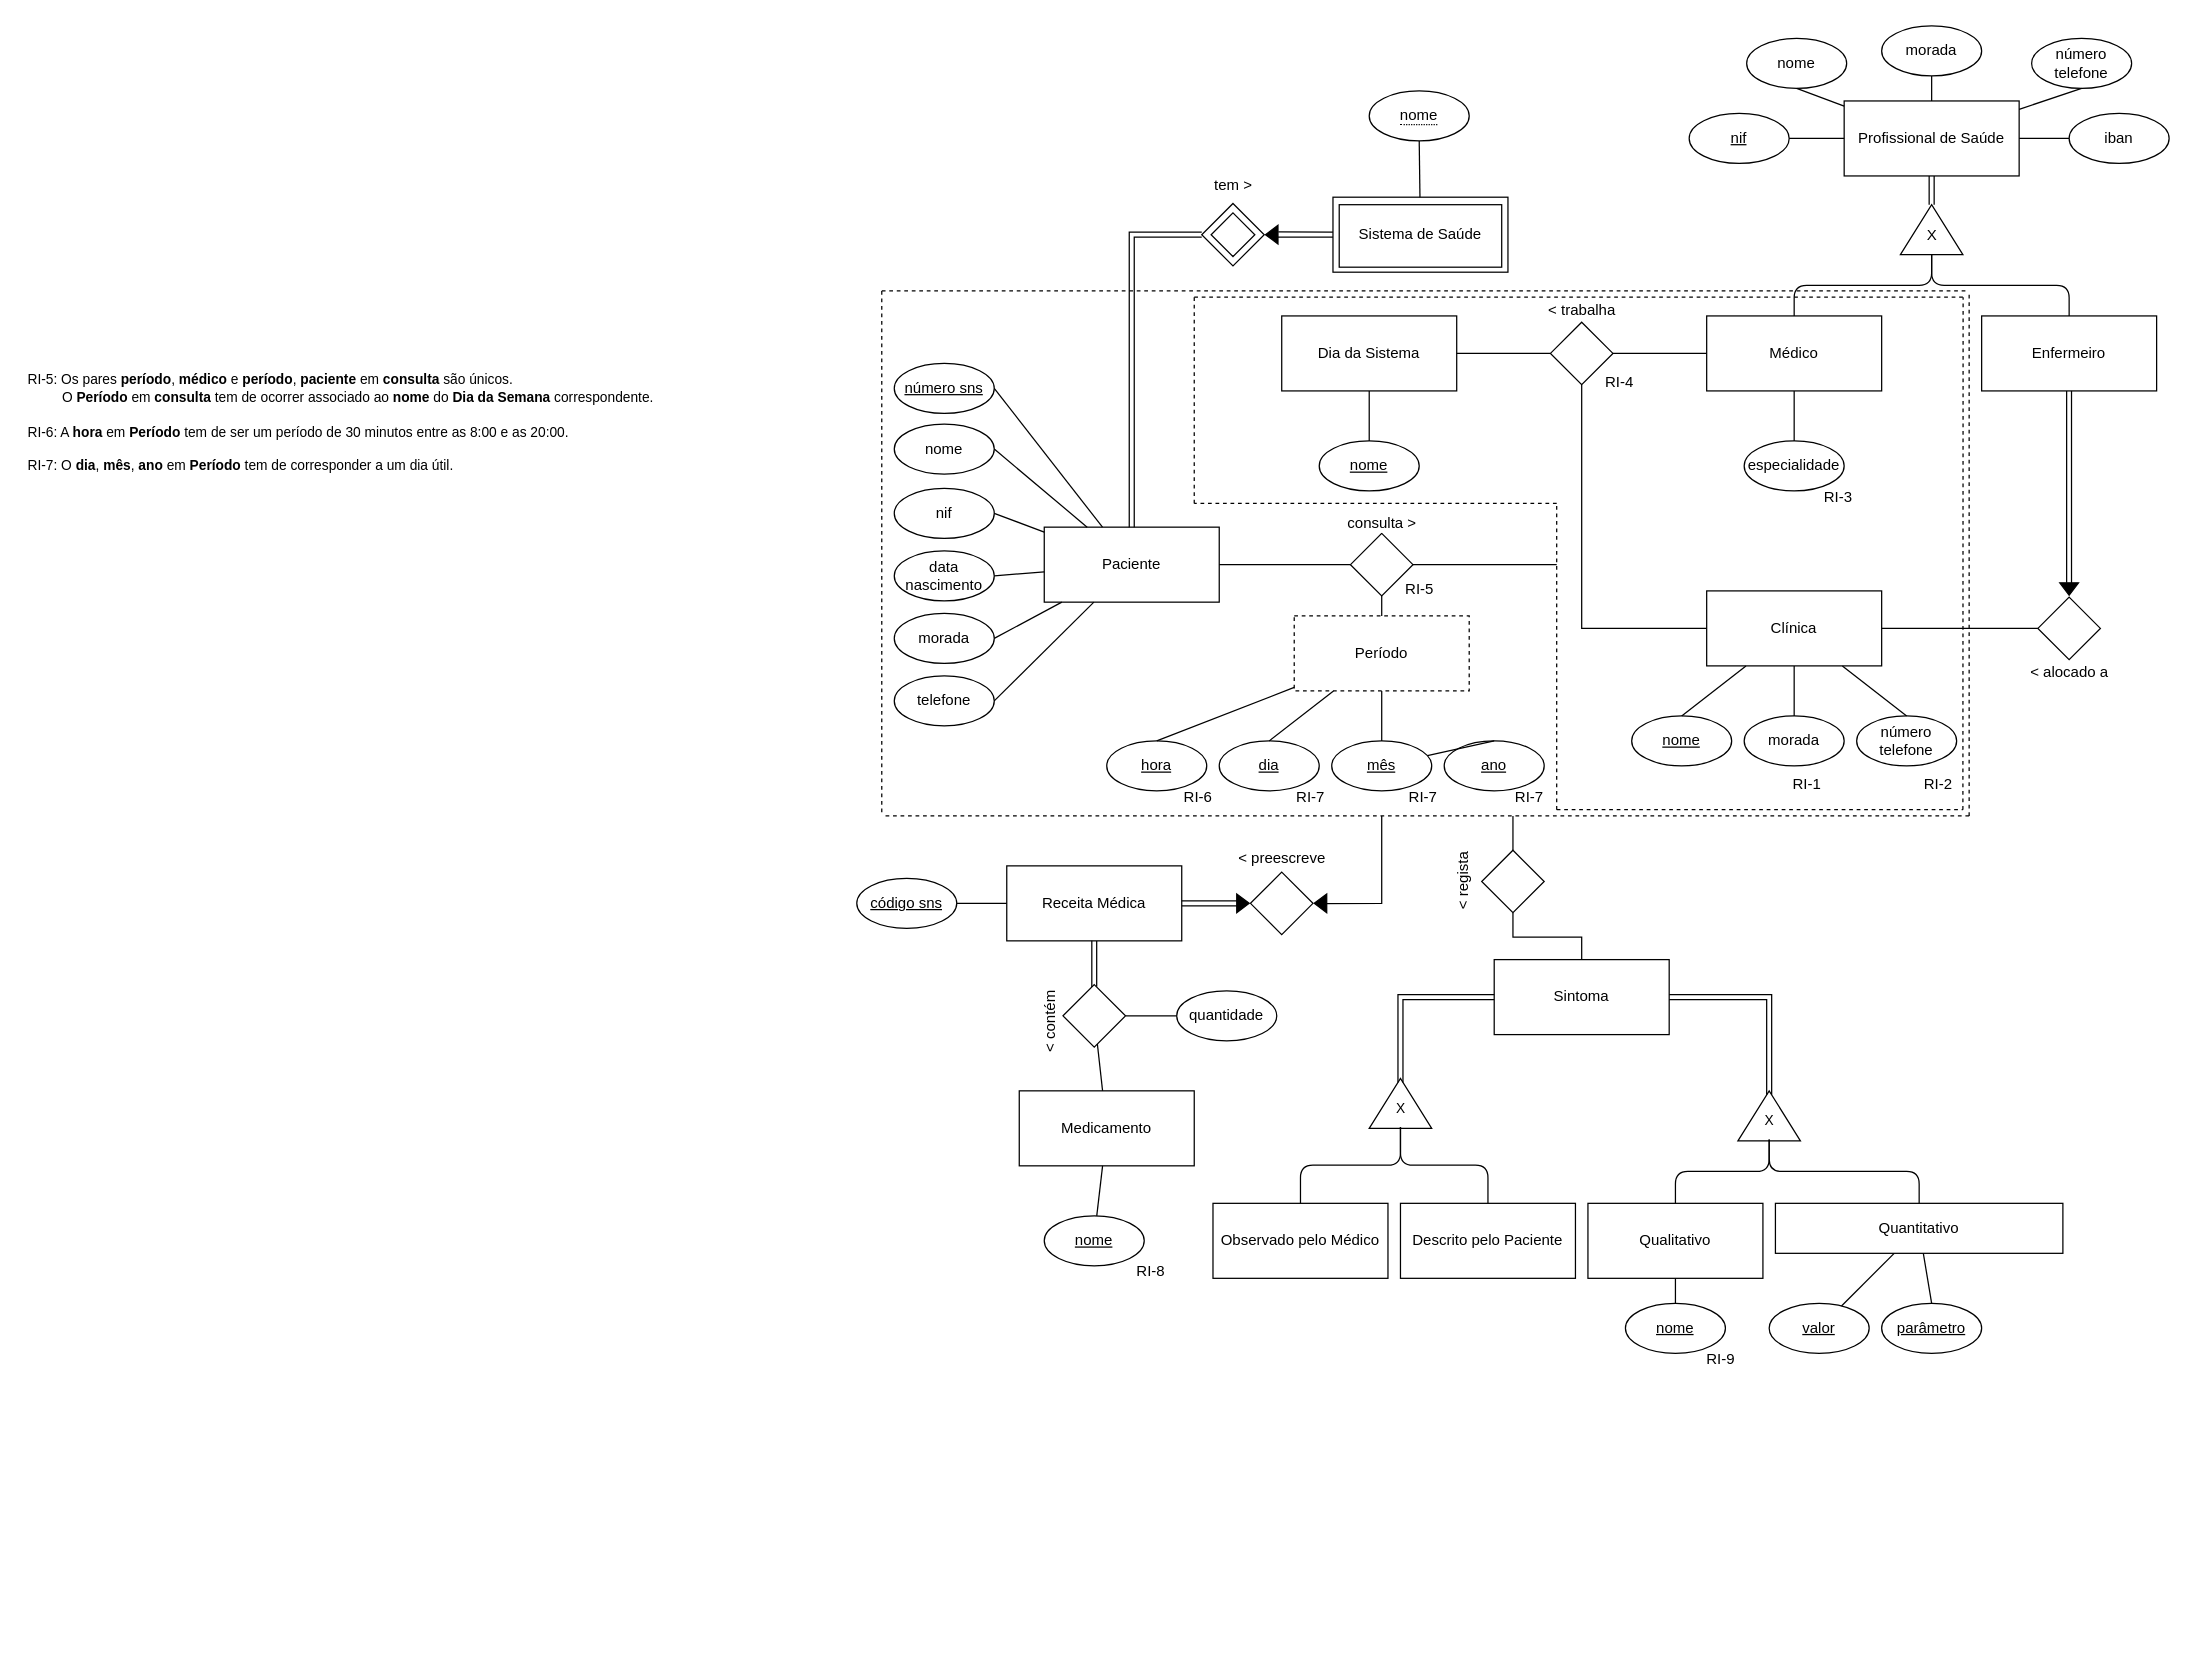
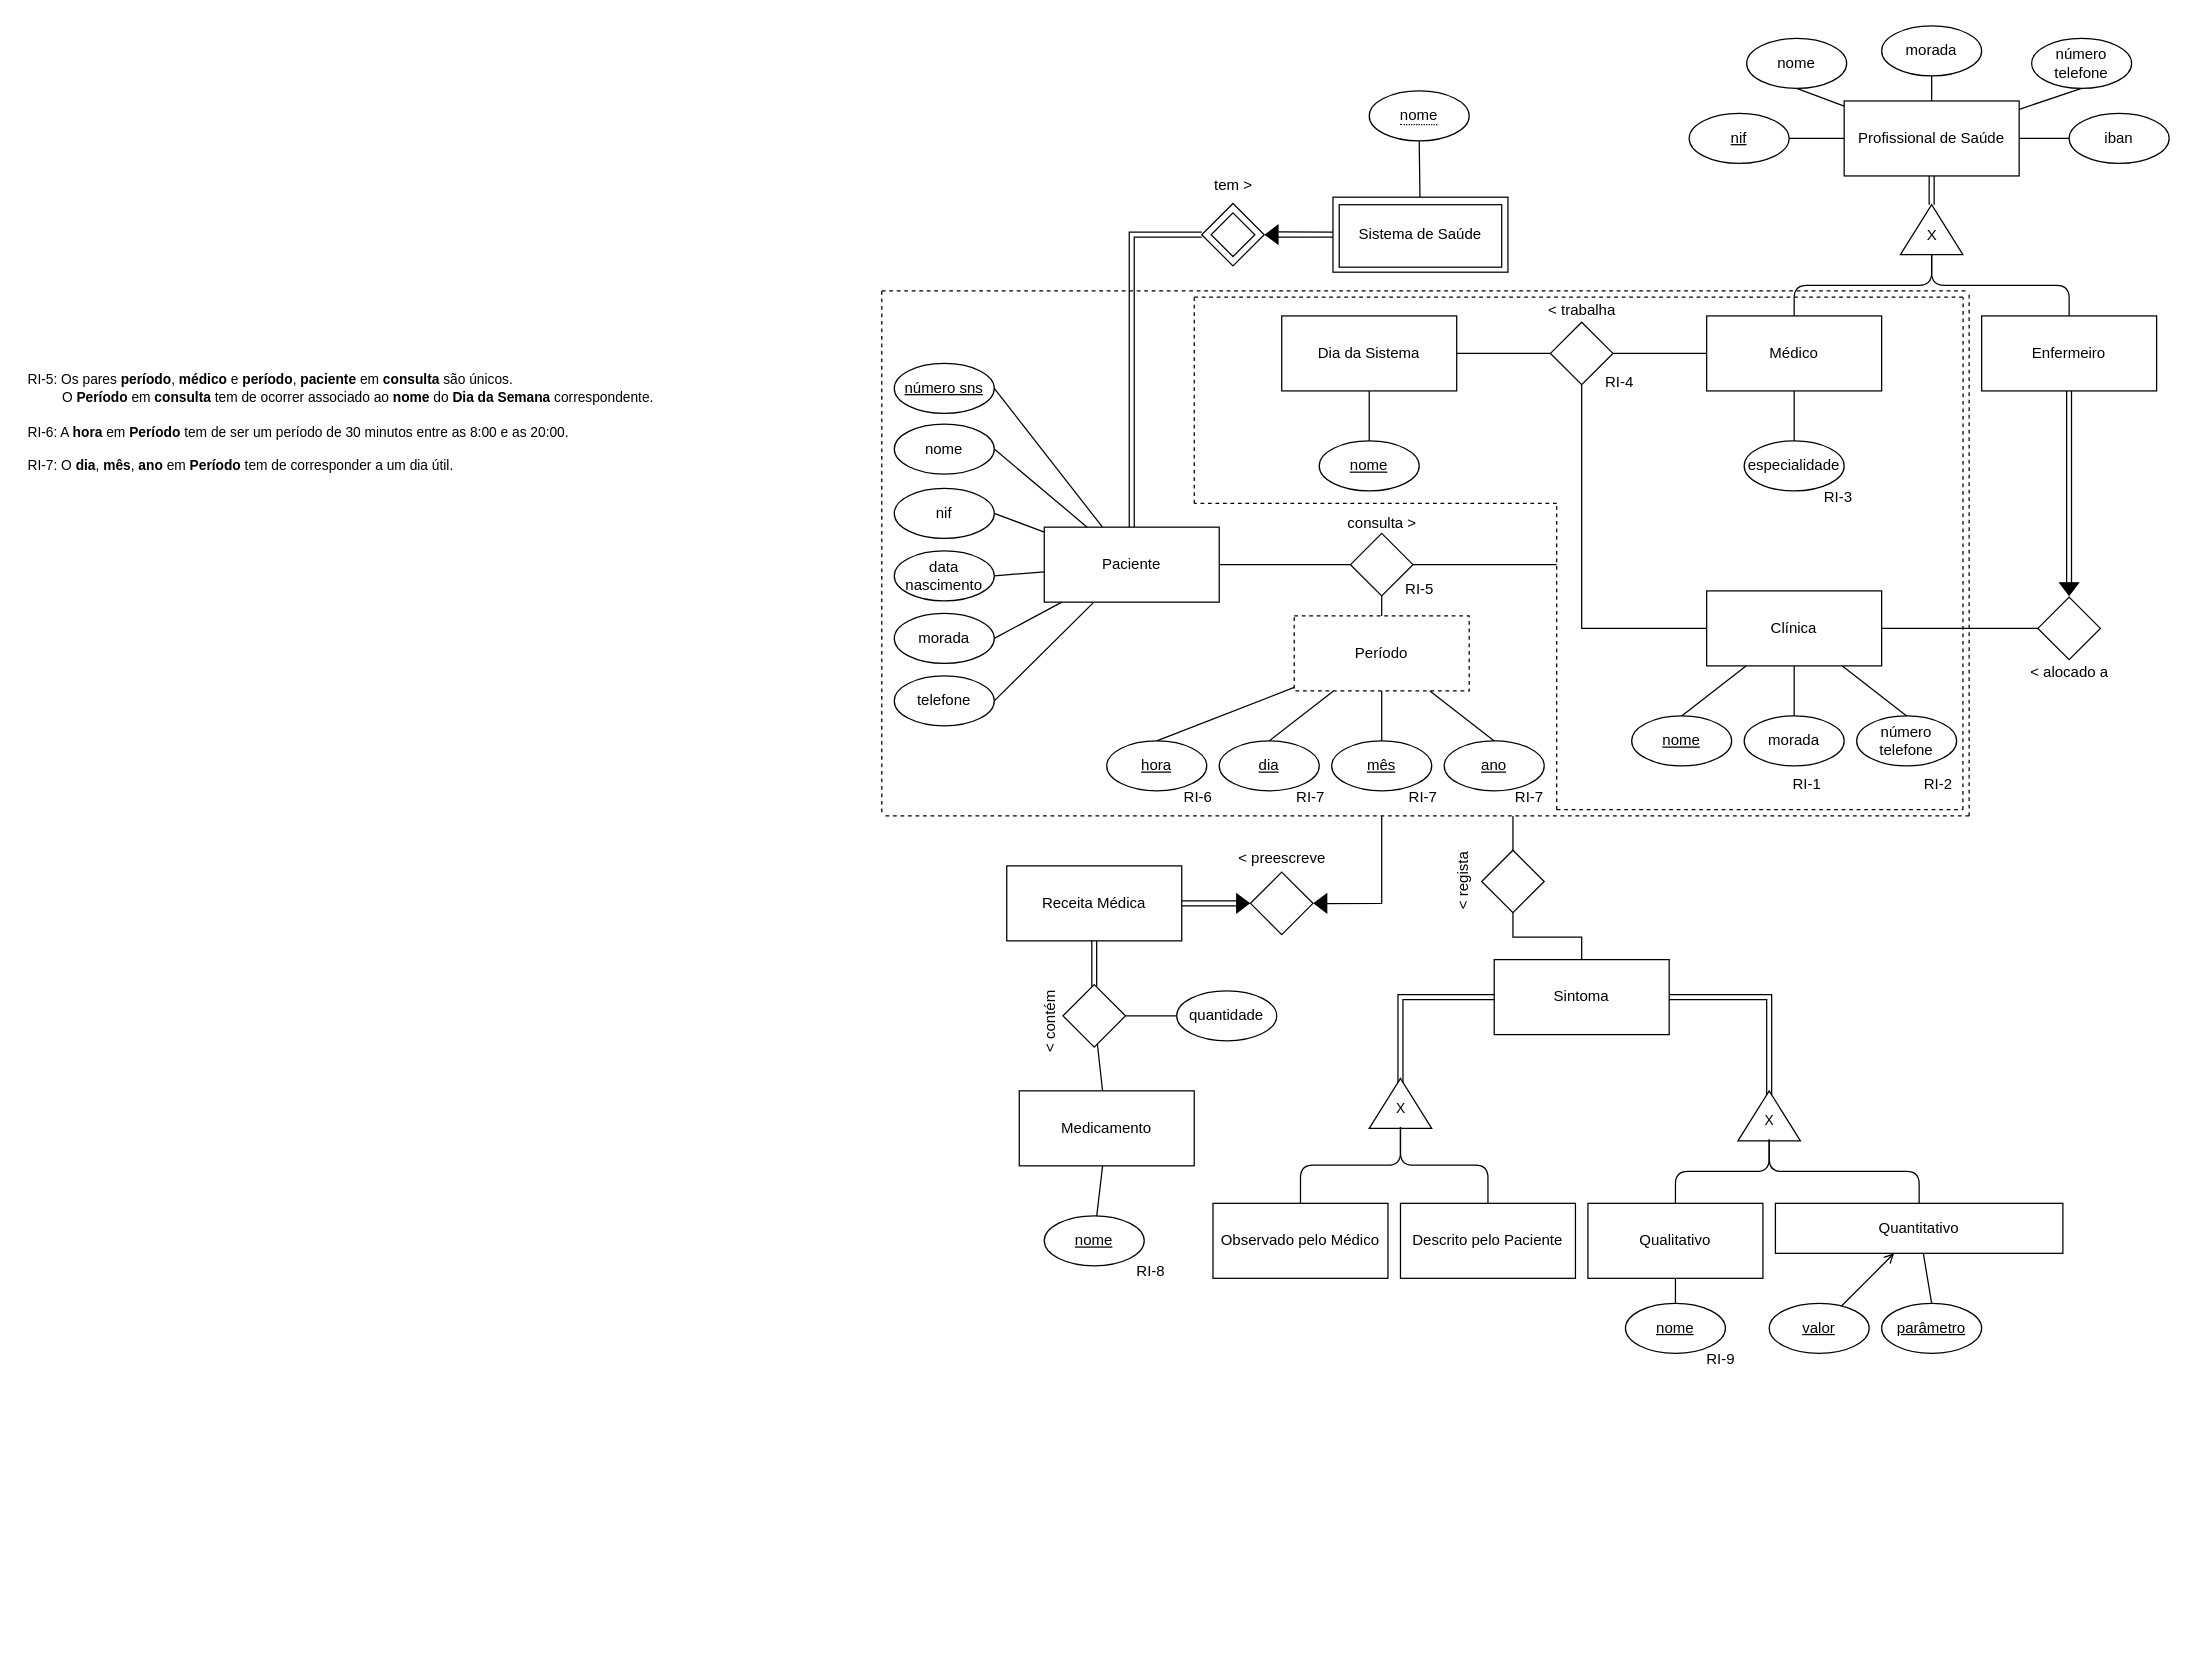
edge "mês" -- "ano": now "Período" -- "ano"
node "código sns": removed
edge "código sns" -- "Receita Médica": removed
edge "Quantitativo" -- "valor": arrowhead none -> open
